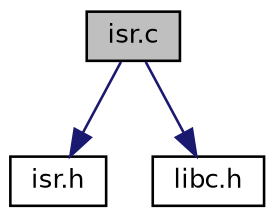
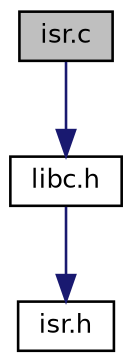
edge "isr.c" -> "isr.h": now "libc.h" -> "isr.h"
